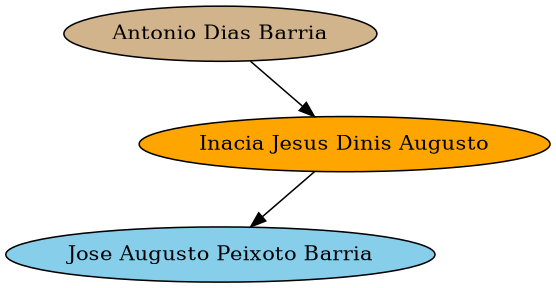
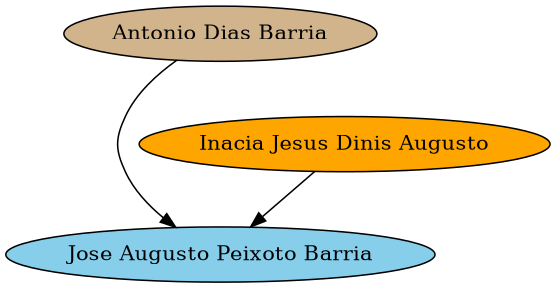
edge "Antonio Dias Barria" -> "Inacia Jesus Dinis Augusto": now "Antonio Dias Barria" -> "Jose Augusto Peixoto Barria"
